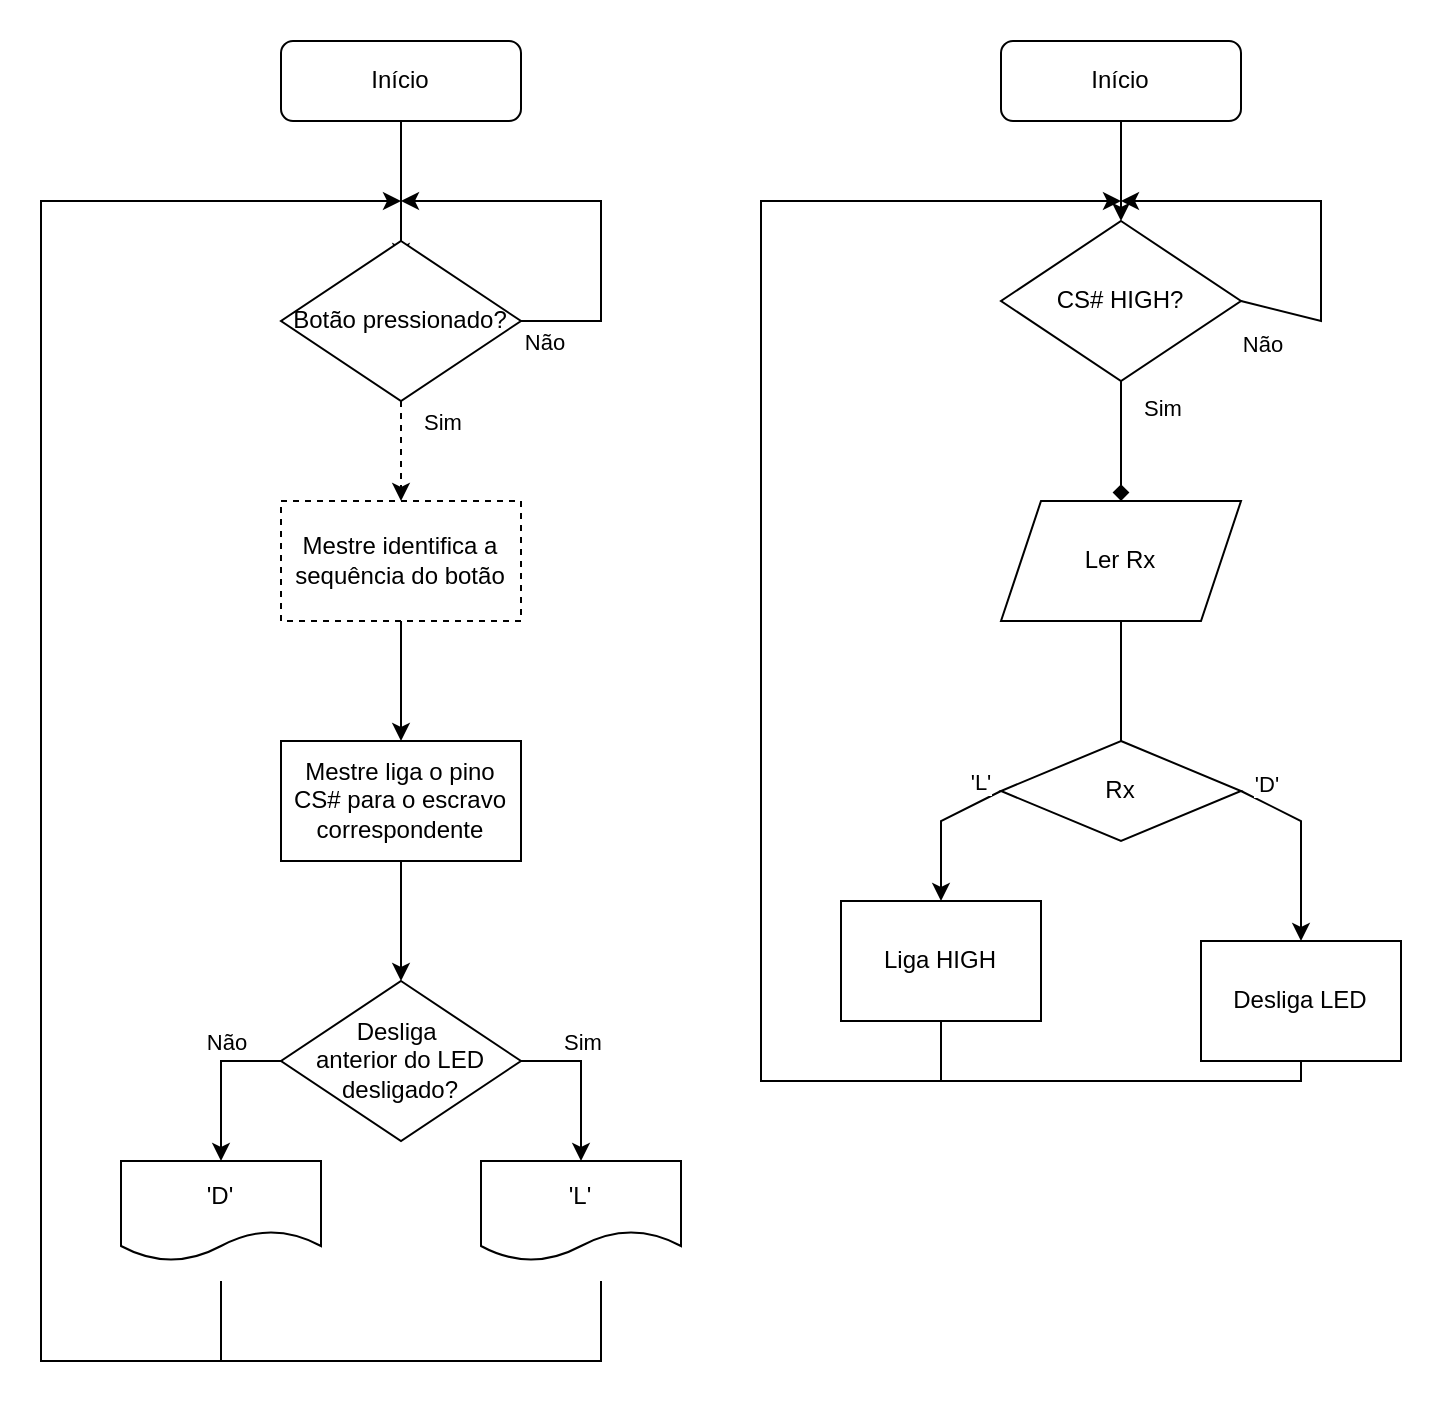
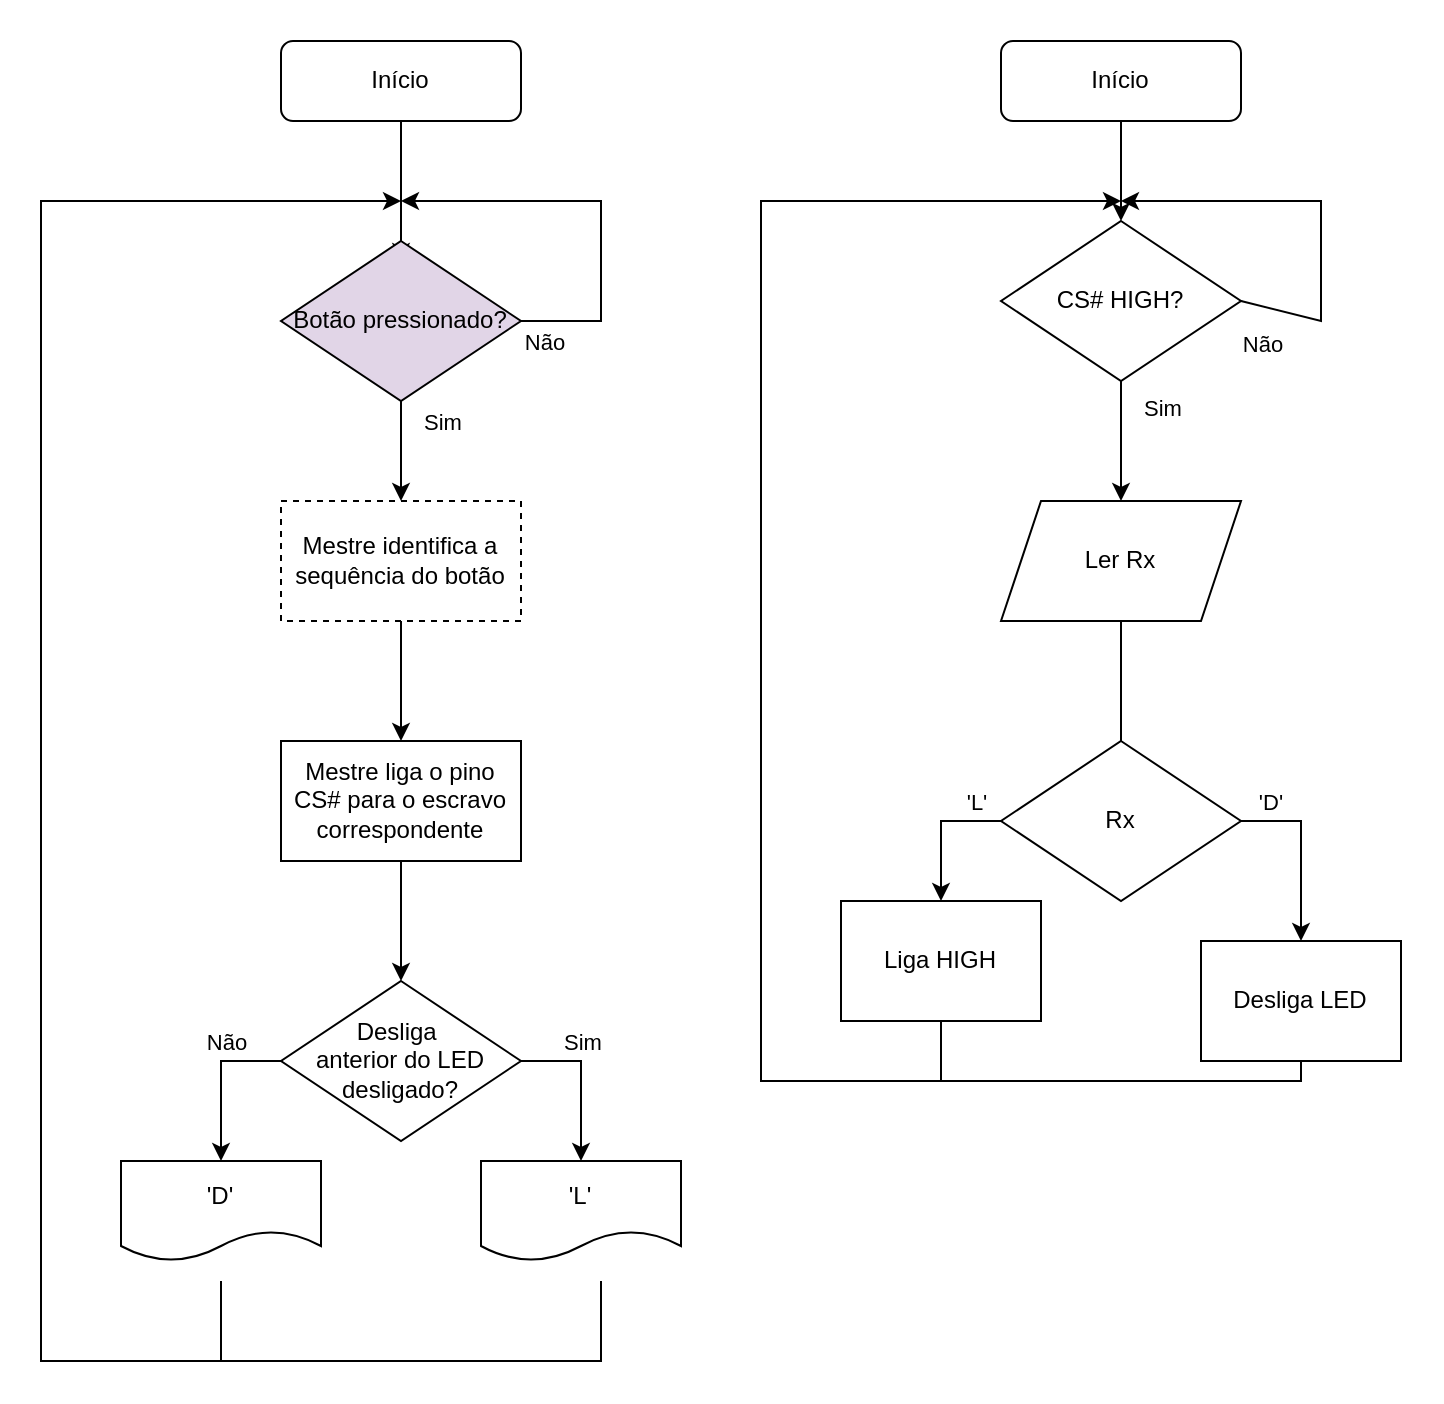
node "Botão pressionado?": fillcolor #ffffff -> #e1d5e7
edge "Botão pressionado?" -> "Mestre identifica a sequência do botão": style dashed -> solid
edge "CS# HIGH?" -> "Ler Rx": arrowhead diamond -> classic
node "Rx": size 240x100 -> 240x160
